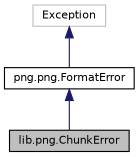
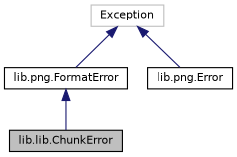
node "png.png.FormatError": label "png.png.FormatError" -> "lib.png.FormatError"
node "lib.png.Error": added
node "lib.png.ChunkError": label "lib.png.ChunkError" -> "lib.lib.ChunkError"
